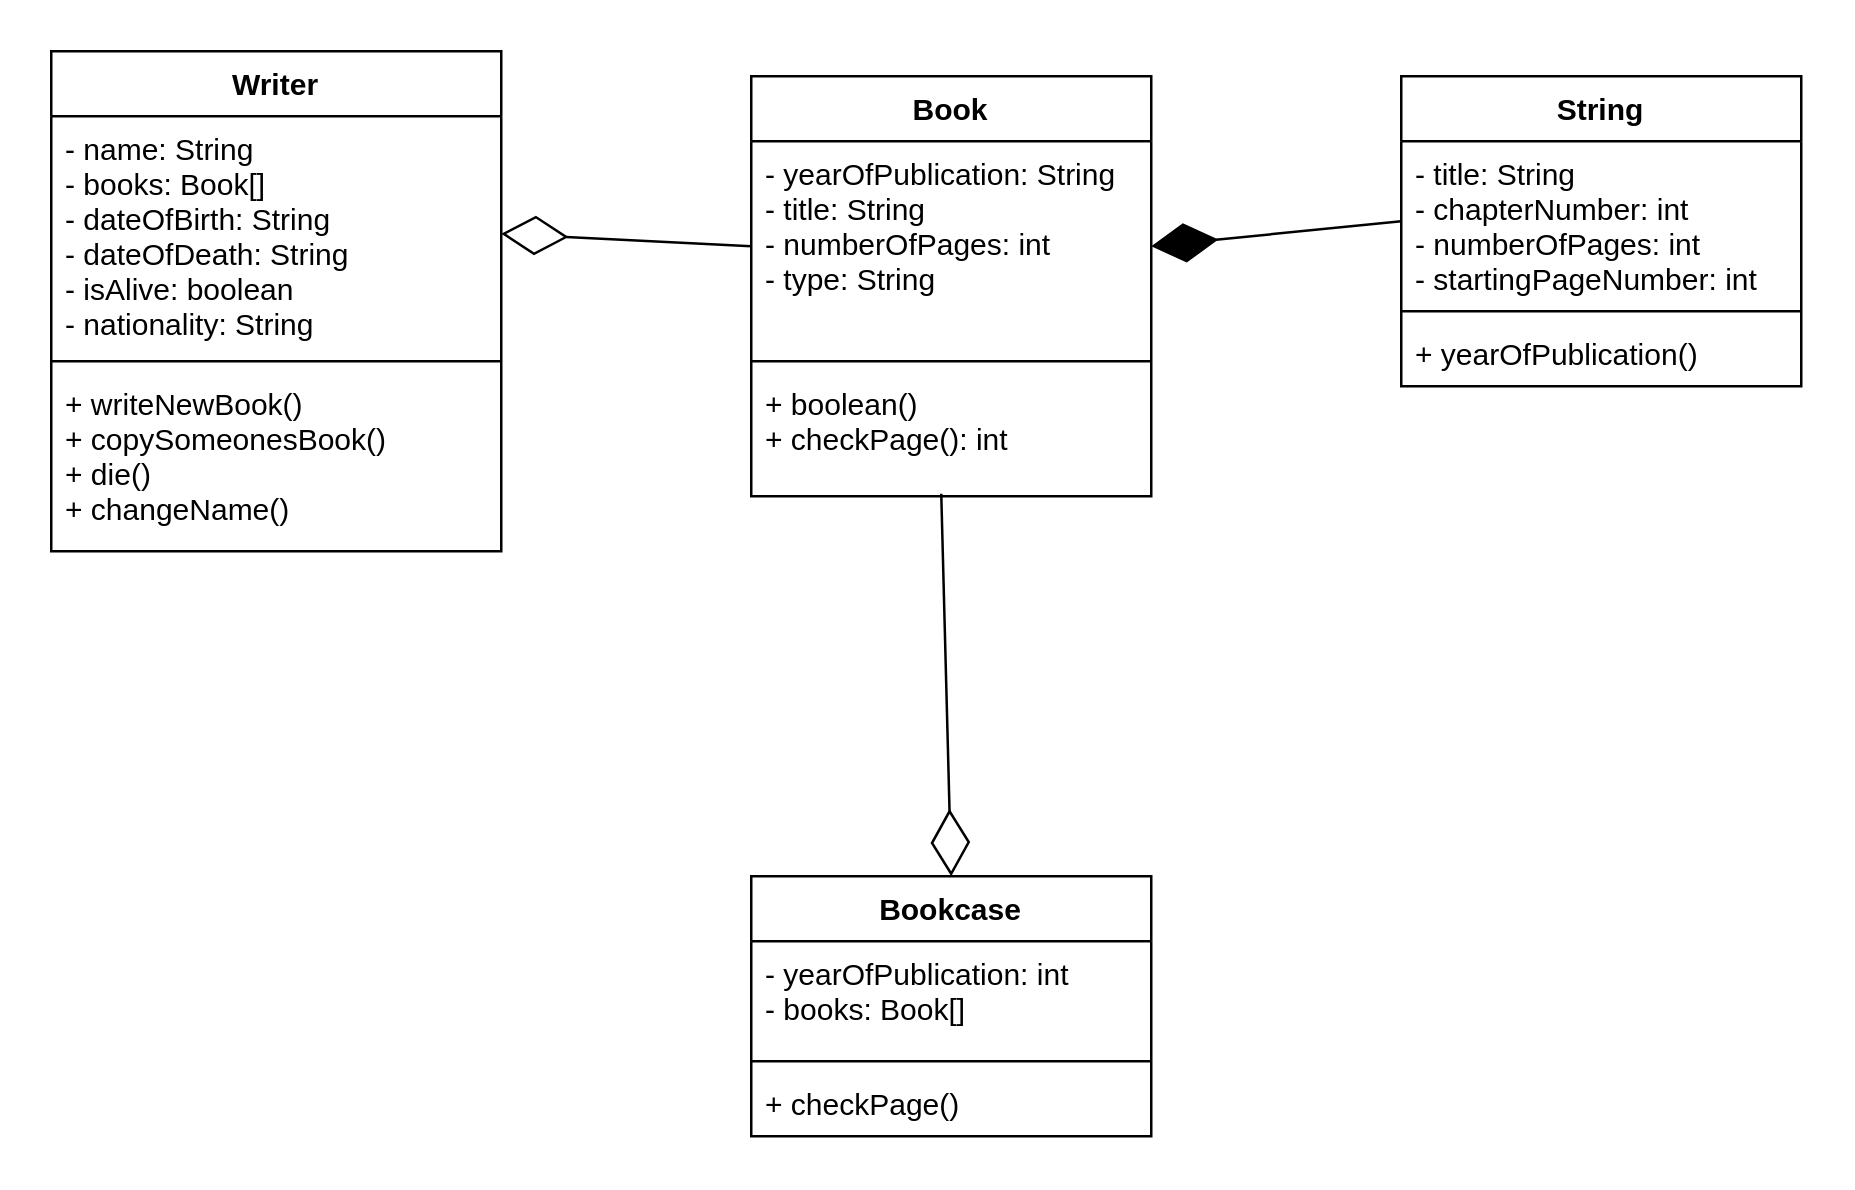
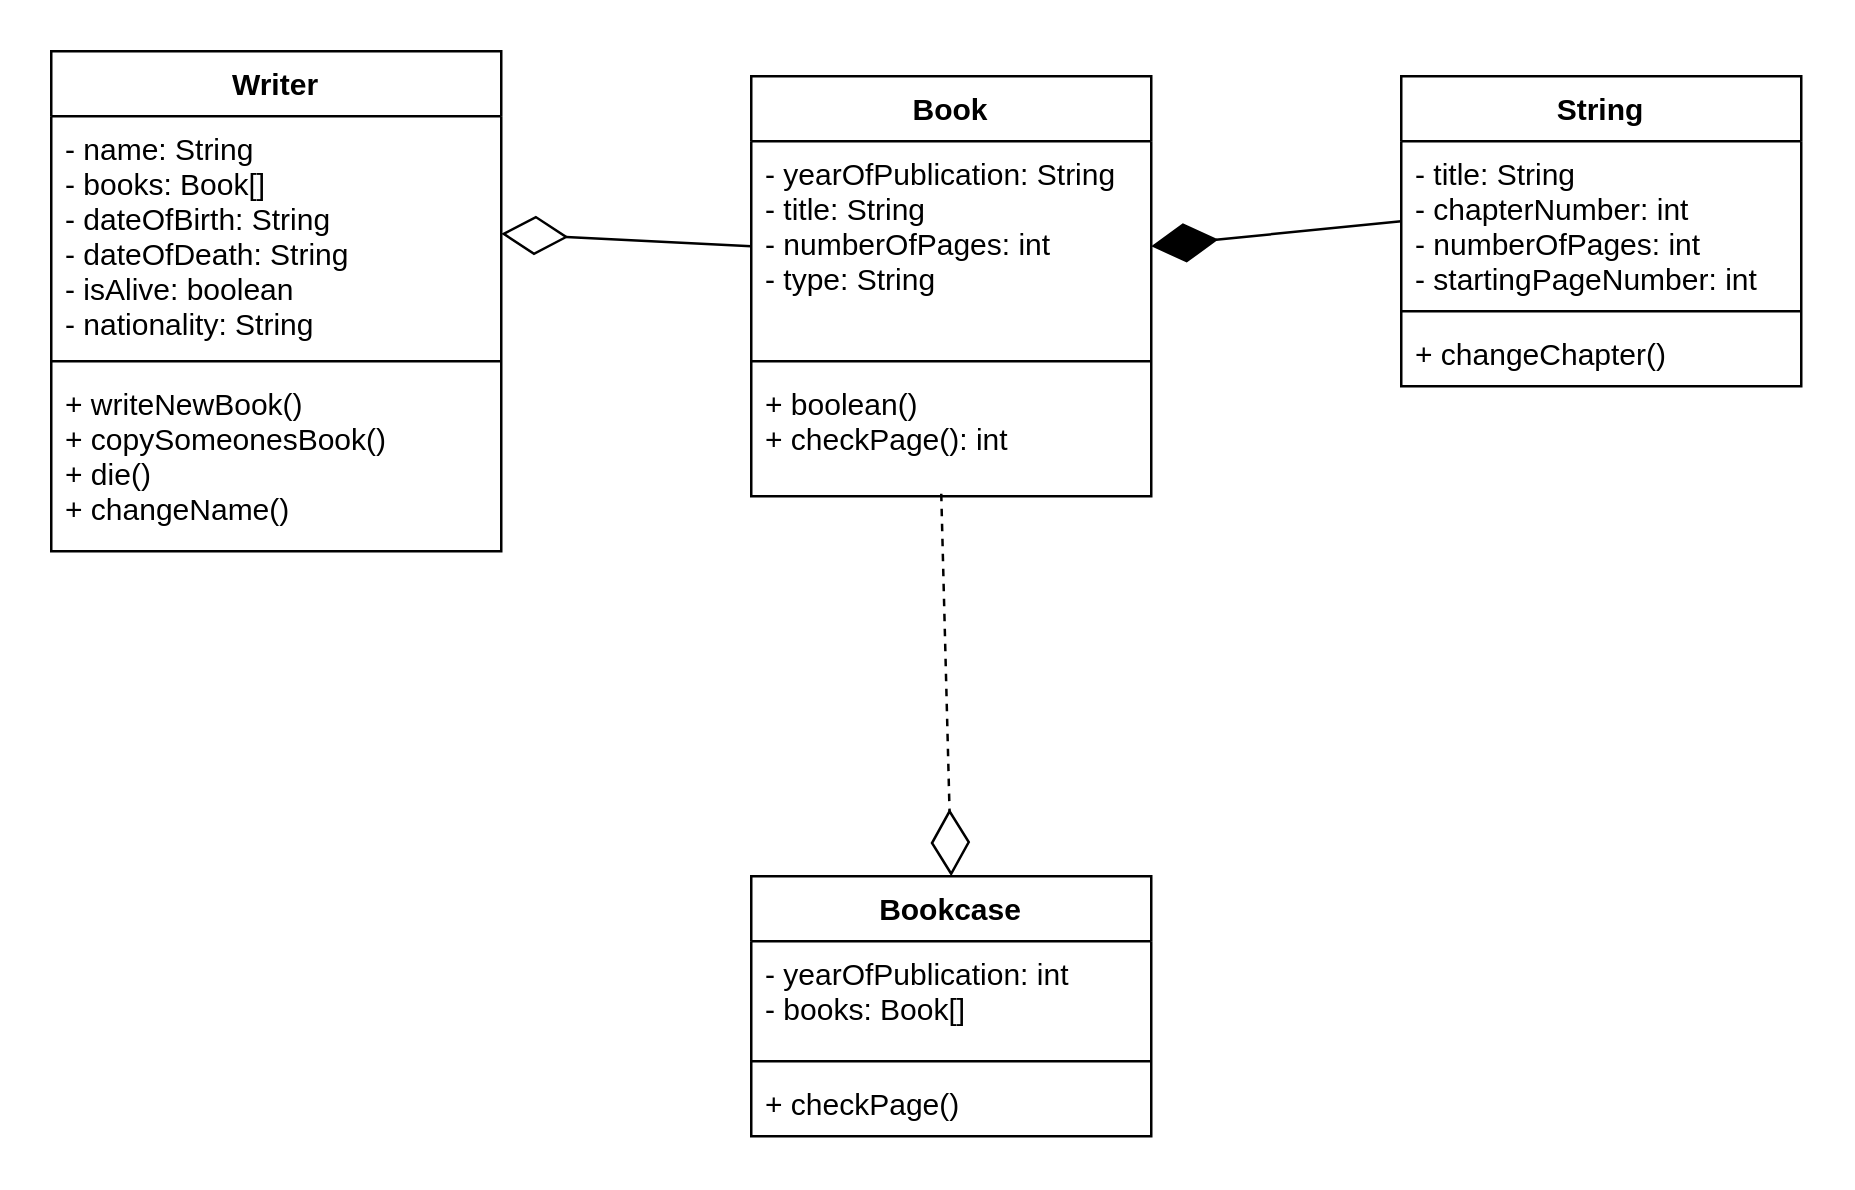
node "+ yearOfPublication()": label "+ yearOfPublication()" -> "+ changeChapter()"
edge "+ boolean() + checkPage(): int" -> "Bookcase": style solid -> dashed
